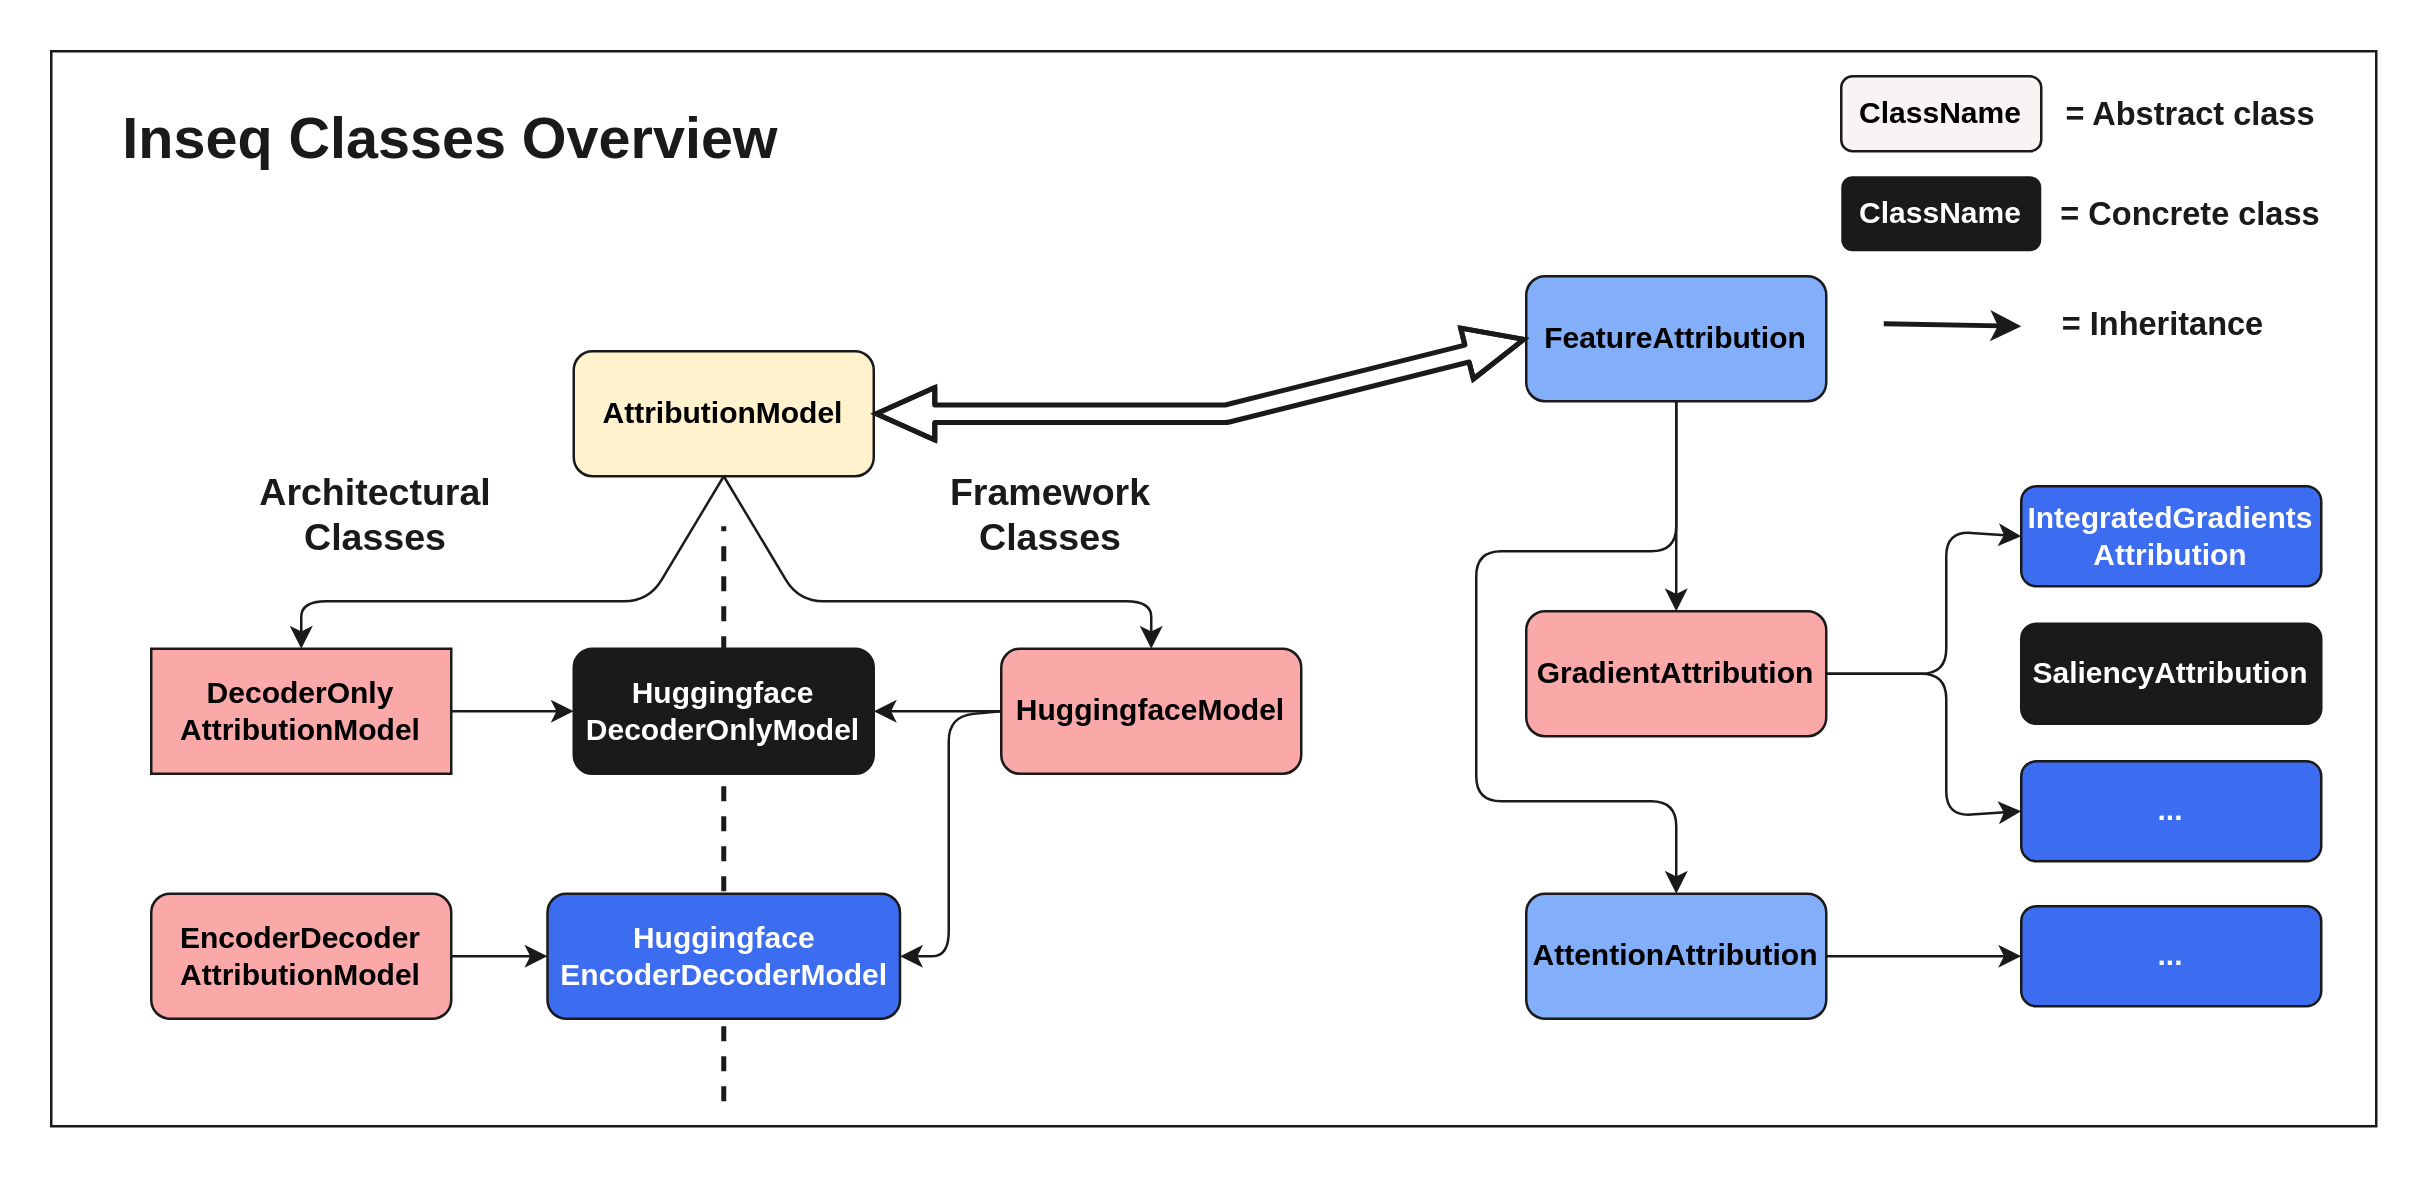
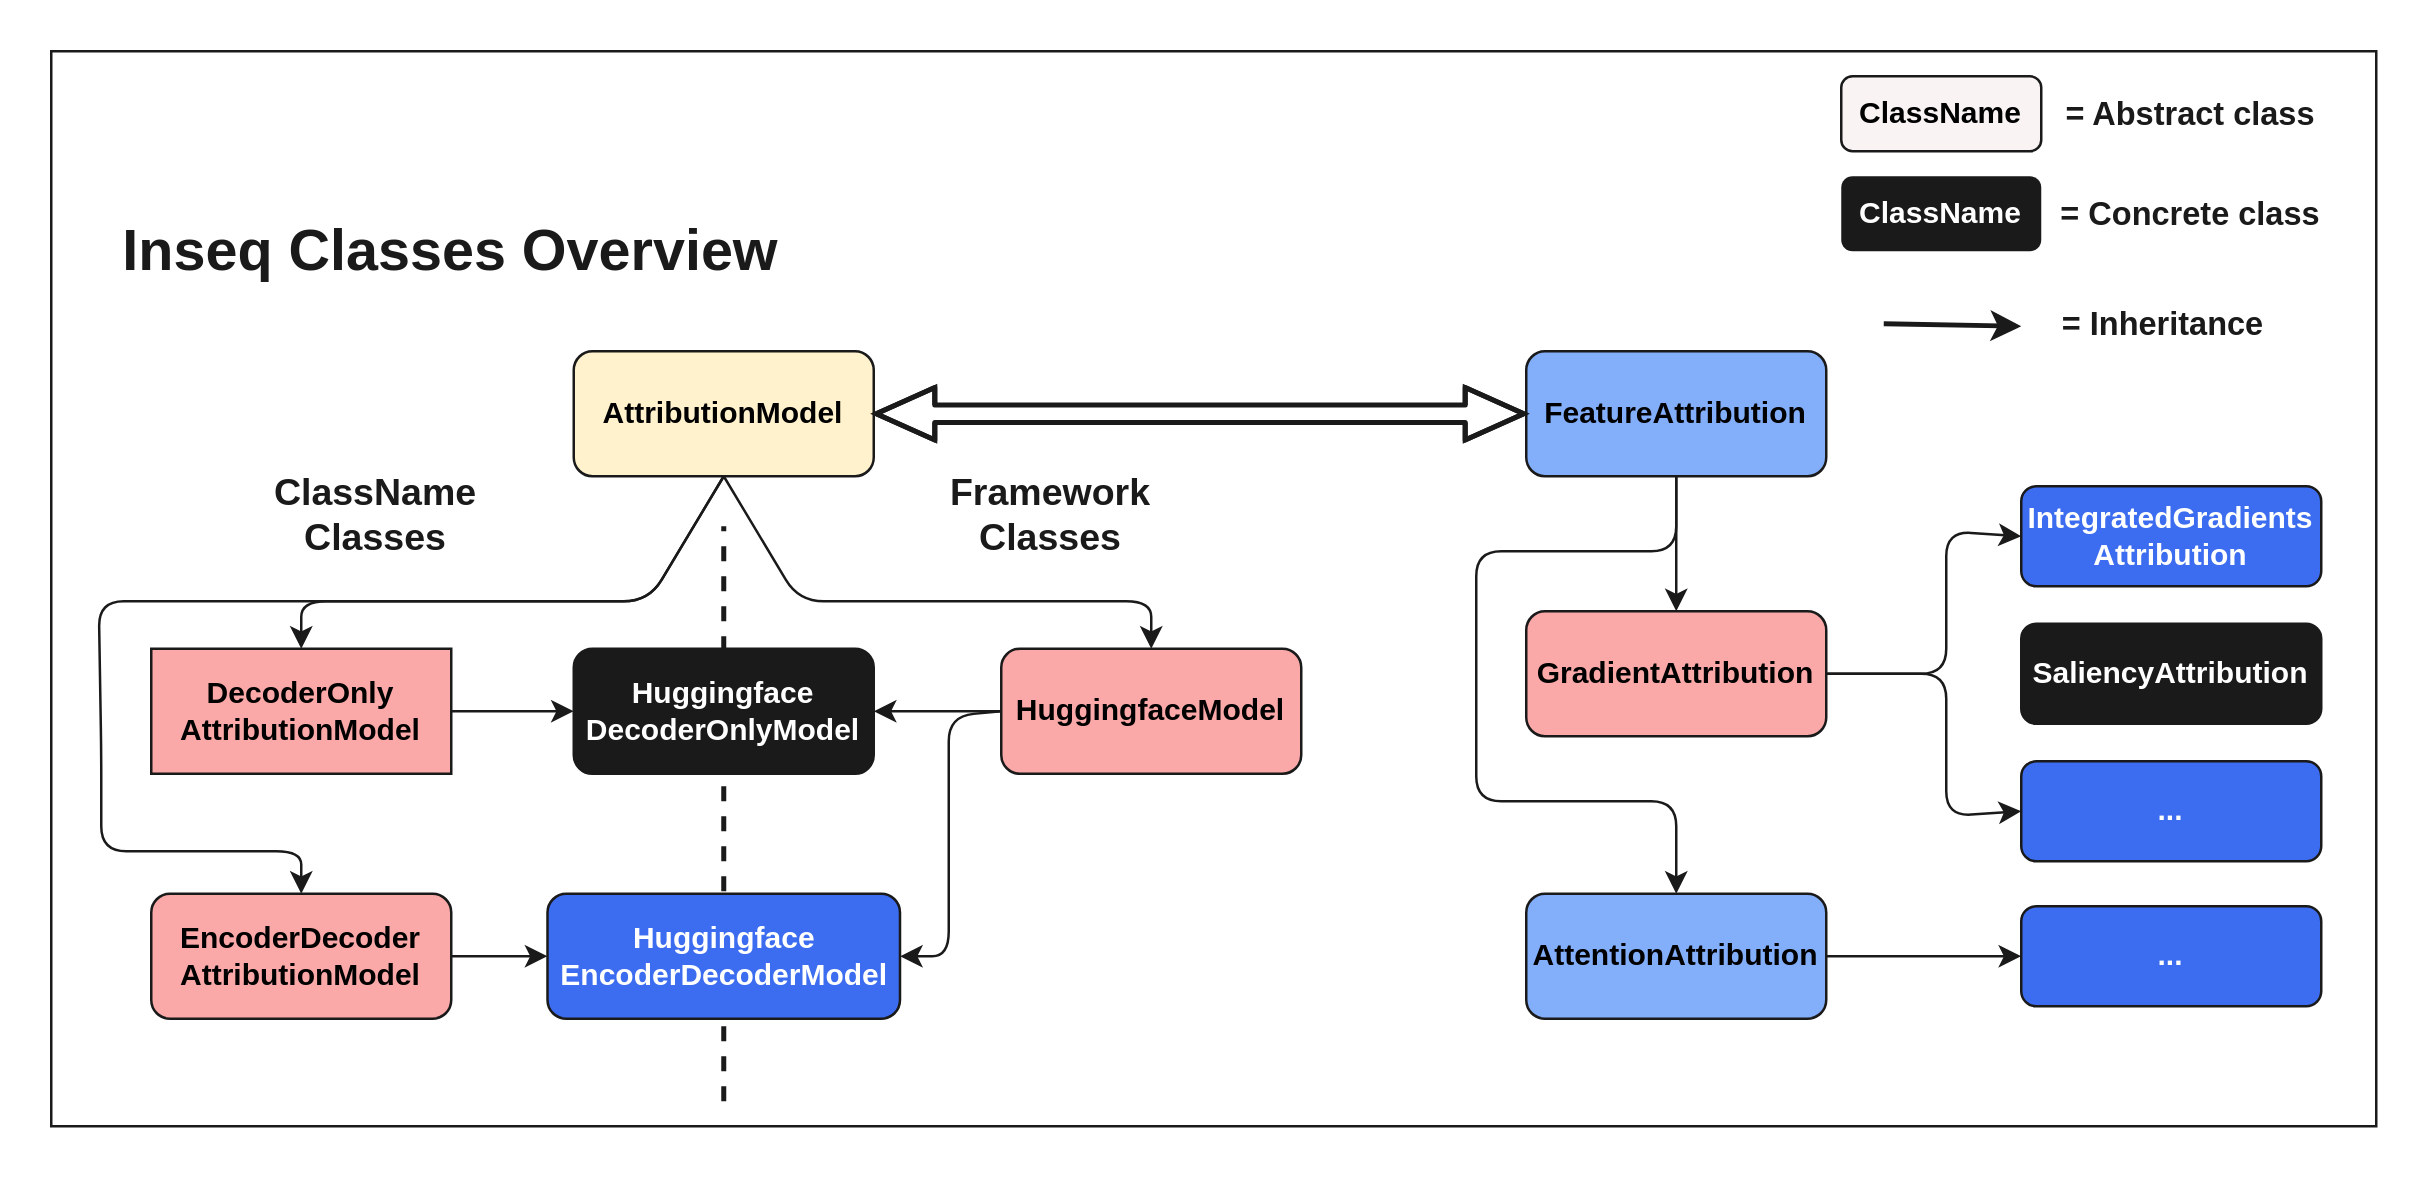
node "Inseq Classes Overview": moved (451, 139) -> (451, 251)
node "FeatureAttribution": moved (1676, 339) -> (1676, 414)
node "Architectural Classes": label "Architectural Classes" -> "ClassName Classes"
edge "AttributionModel" -> "EncoderDecoder AttributionModel": added
